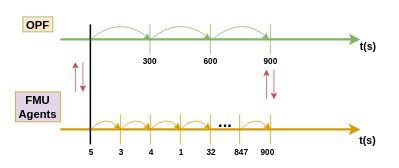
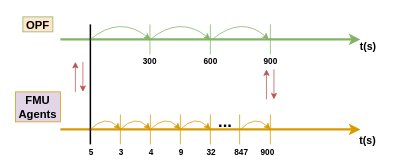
node "1": label "1" -> "9"
